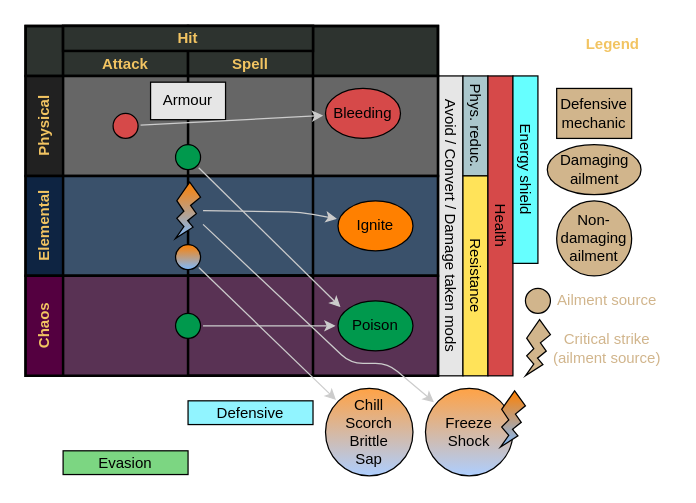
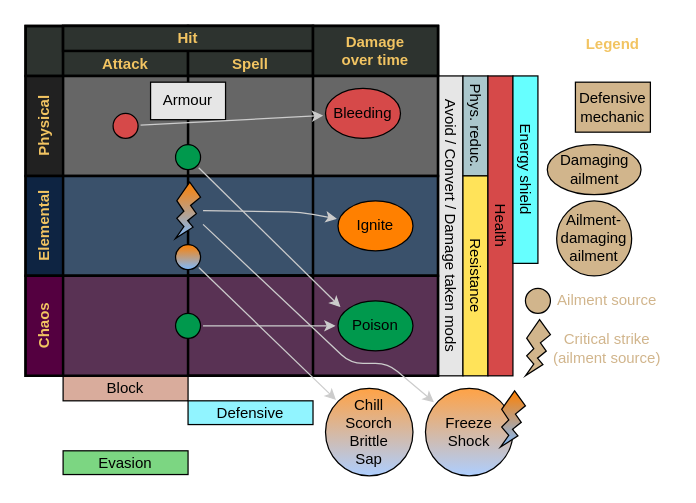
node "Damage over time": added
node "Defensive mechanic": moved (594, 113) -> (613, 107)
node "Non- damaging ailment": label "Non- damaging ailment" -> "Ailment- damaging ailment"
node "Block": added
